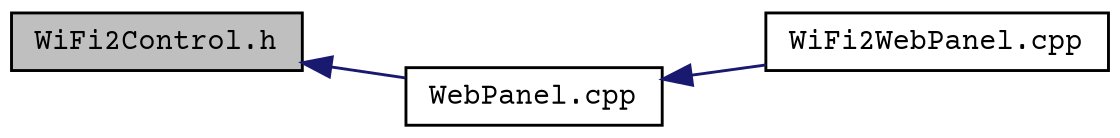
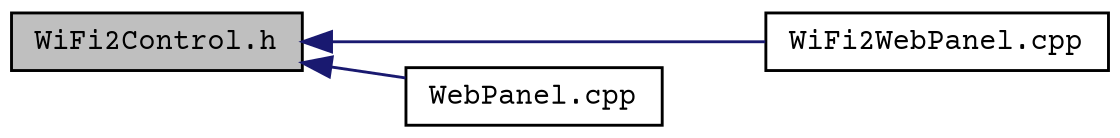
edge "WiFi2WebPanel.cpp" -> "WebPanel.cpp": now "WiFi2WebPanel.cpp" -> "WiFi2Control.h"
